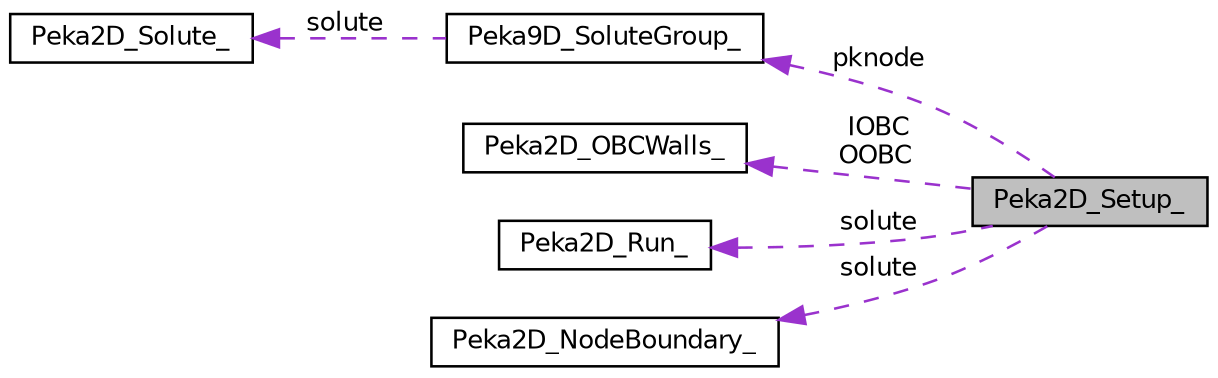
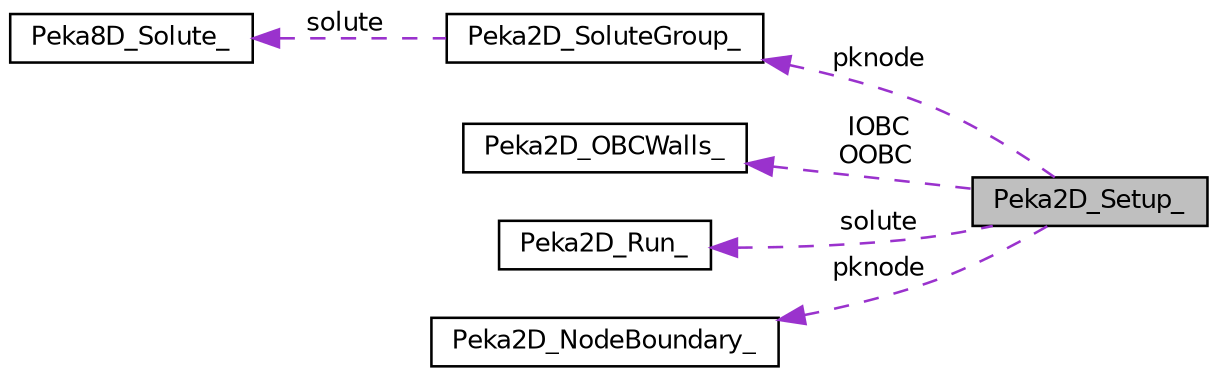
node "Peka2D_Solute_": label "Peka2D_Solute_" -> "Peka8D_Solute_"
node "Peka9D_SoluteGroup_": label "Peka9D_SoluteGroup_" -> "Peka2D_SoluteGroup_"
edge "Peka2D_Setup_" -> "Peka2D_NodeBoundary_": label " solute" -> " pknode"
